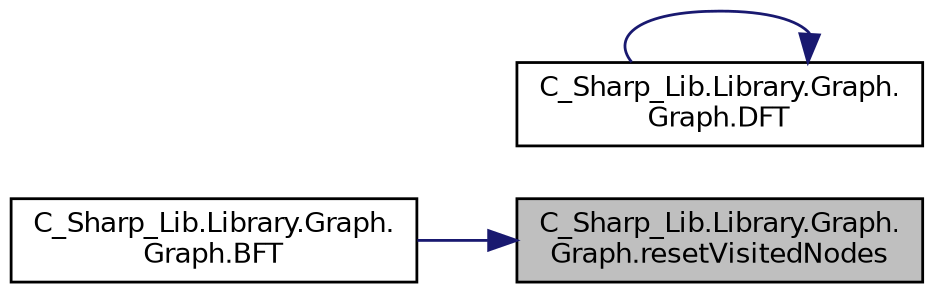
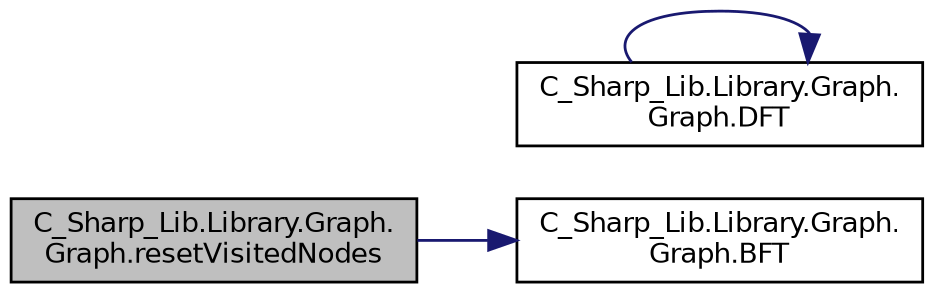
edge "C_Sharp_Lib.Library.Graph. Graph.BFT" -> "C_Sharp_Lib.Library.Graph. Graph.resetVisitedNodes": reversed
